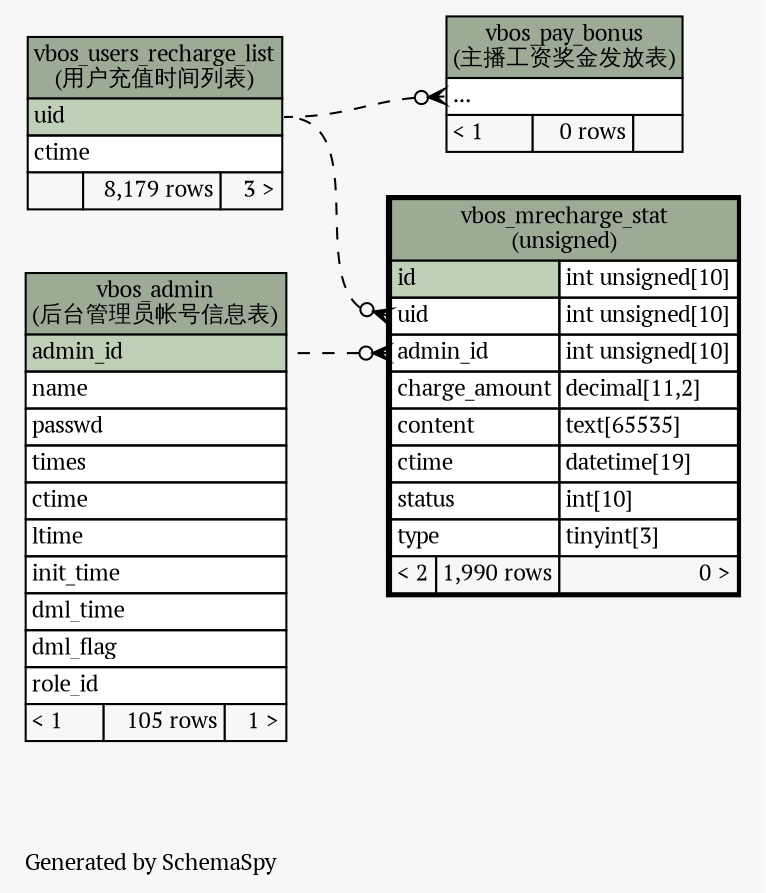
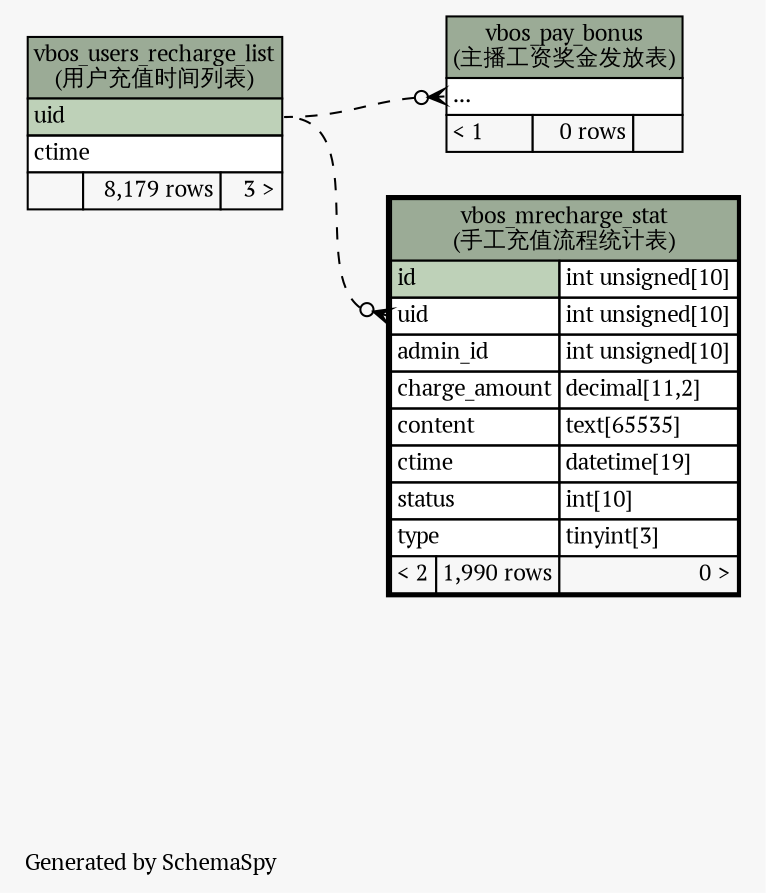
node "vbos_mrecharge_stat": text "(unsigned)" -> "(手工充值流程统计表)"
node "vbos_admin": removed
